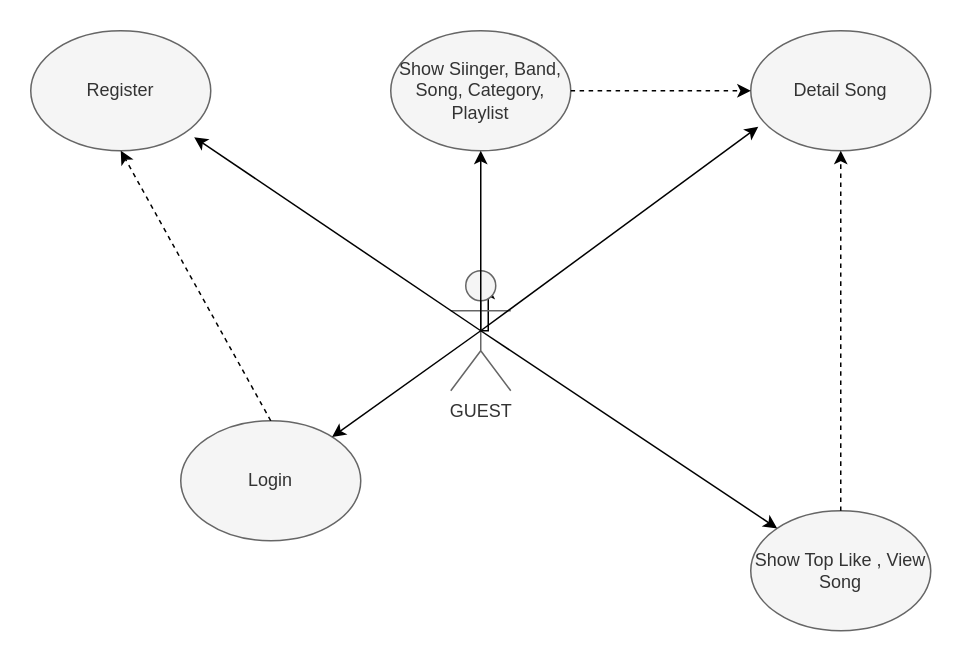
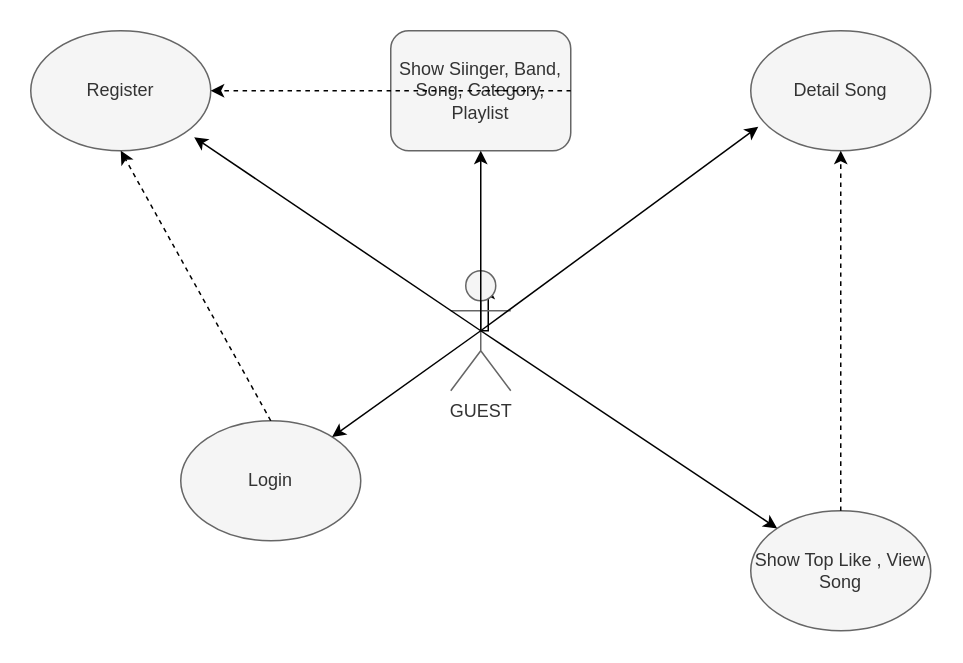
node "Show Siinger, Band, Song, Category, Playlist": shape ellipse -> rounded rectangle
edge "Show Siinger, Band, Song, Category, Playlist" -> "Detail Song": now "Show Siinger, Band, Song, Category, Playlist" -> "Register"
